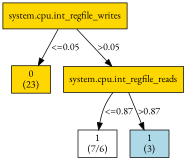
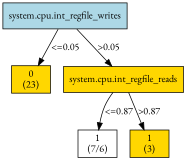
node "system.cpu.int_regfile_writes": fillcolor gold -> lightblue
node "1 (3)": fillcolor lightblue -> gold
